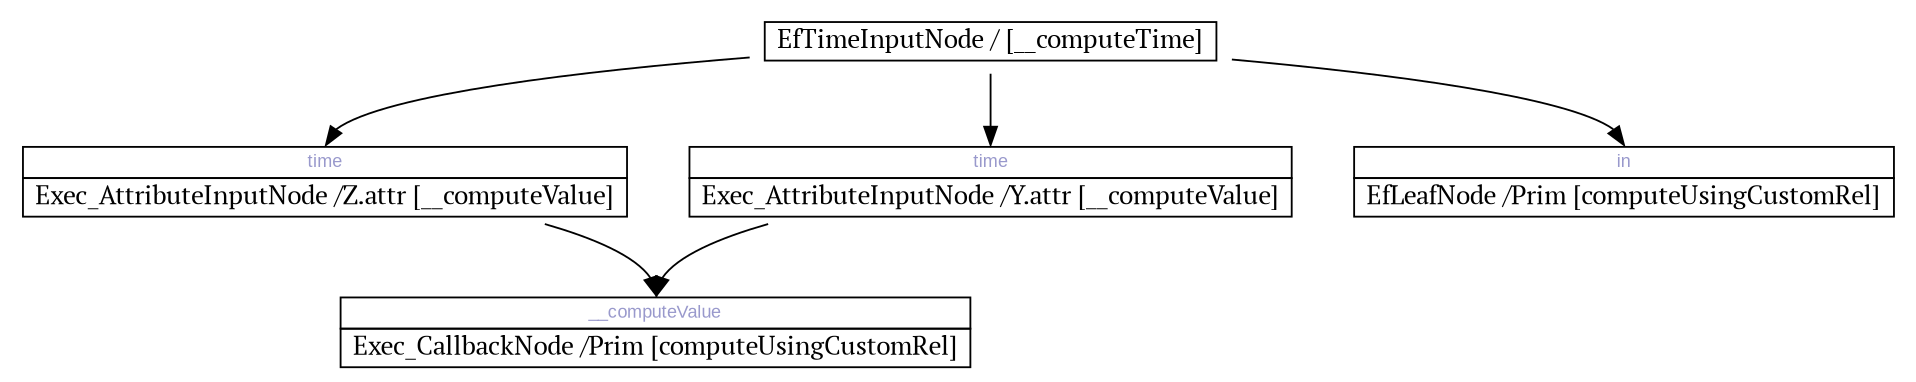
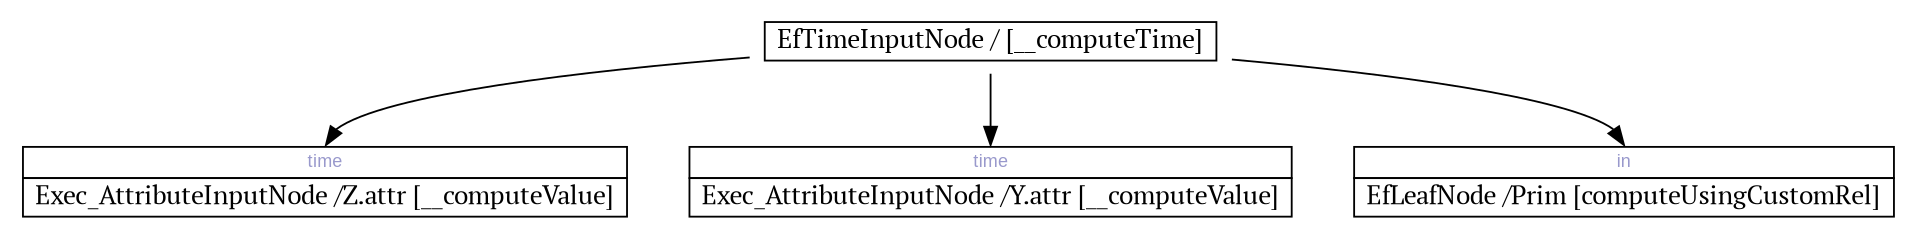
node "__computeValue": removed
